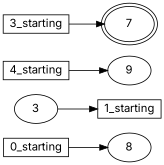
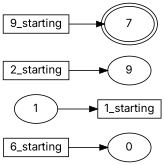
node "3_starting": label "3_starting" -> "9_starting"
node "4_starting": label "4_starting" -> "2_starting"
node "3": label "3" -> "1"
node "0_starting": label "0_starting" -> "6_starting"
node "8": label "8" -> "0"
